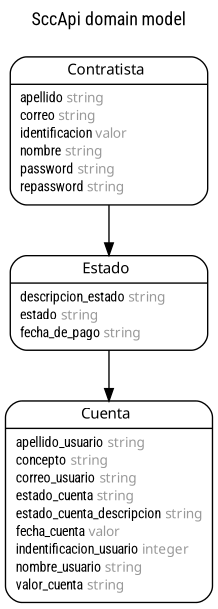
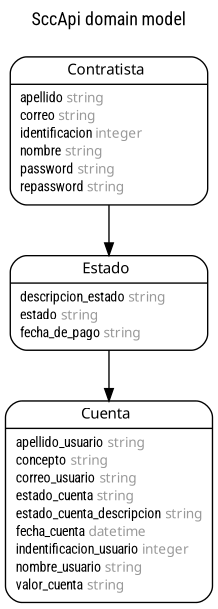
node "Contratista": text "valor" -> "integer"
node "Cuenta": text "valor" -> "datetime"
